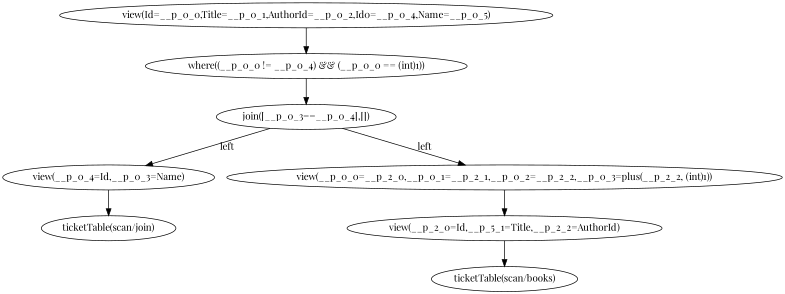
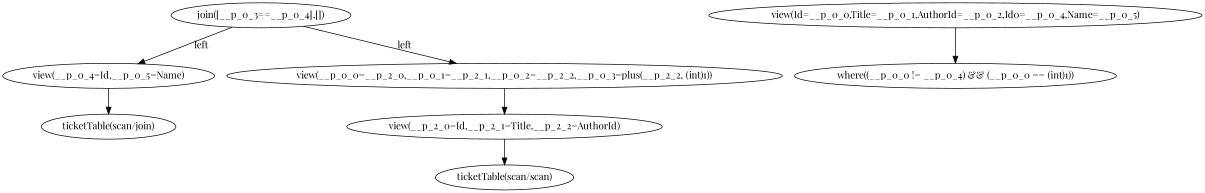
edge "where((__p_0_0 != __p_0_4) && (__p_0_0 == (int)1))" -> "join([__p_0_3==__p_0_4],[])": removed
node "view(__p_0_4=Id,__p_0_3=Name)": label "view(__p_0_4=Id,__p_0_3=Name)" -> "view(__p_0_4=Id,__p_0_5=Name)"
node "view(__p_2_0=Id,__p_5_1=Title,__p_2_2=AuthorId)": label "view(__p_2_0=Id,__p_5_1=Title,__p_2_2=AuthorId)" -> "view(__p_2_0=Id,__p_2_1=Title,__p_2_2=AuthorId)"
node "ticketTable(scan/books)": label "ticketTable(scan/books)" -> "ticketTable(scan/scan)"
